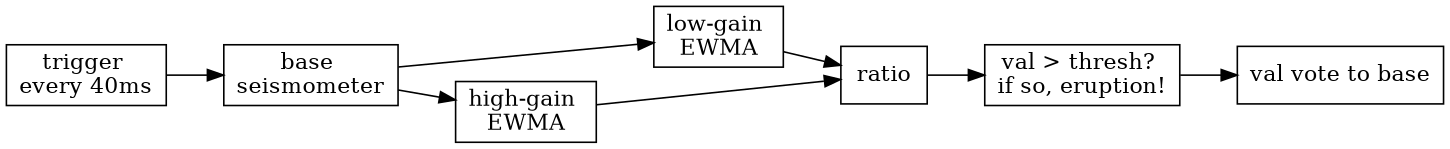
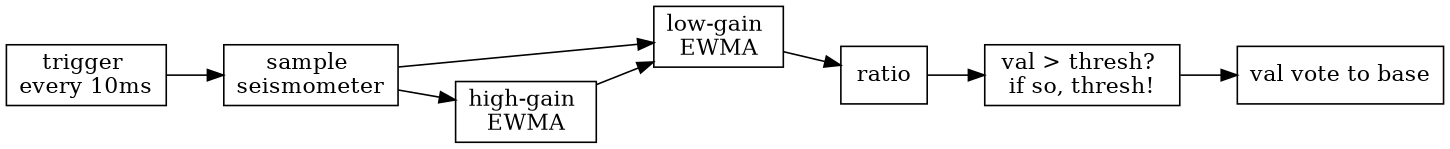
node "trigger every 40ms": label "trigger every 40ms" -> "trigger every 10ms"
node "base seismometer": label "base seismometer" -> "sample seismometer"
node "val > thresh? if so, eruption!": label "val > thresh? if so, eruption!" -> "val > thresh? if so, thresh!"
edge "high-gain EWMA" -> "ratio": now "high-gain EWMA" -> "low-gain EWMA"
